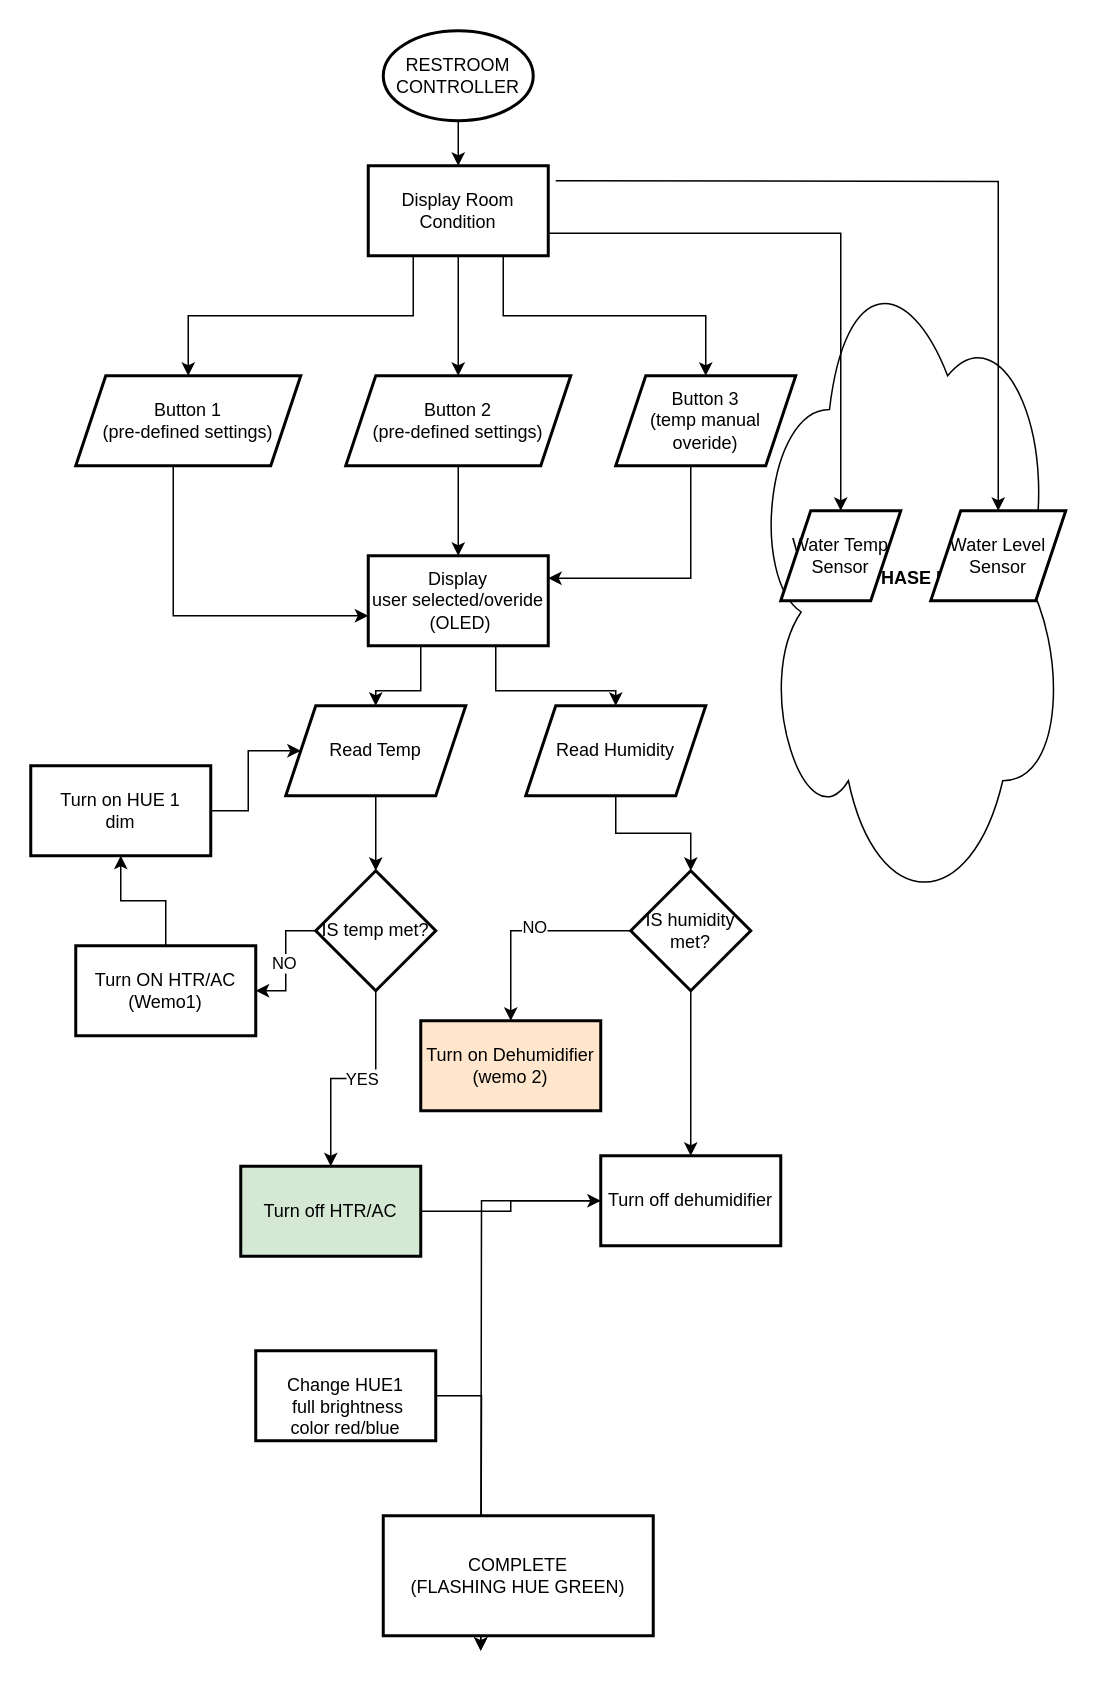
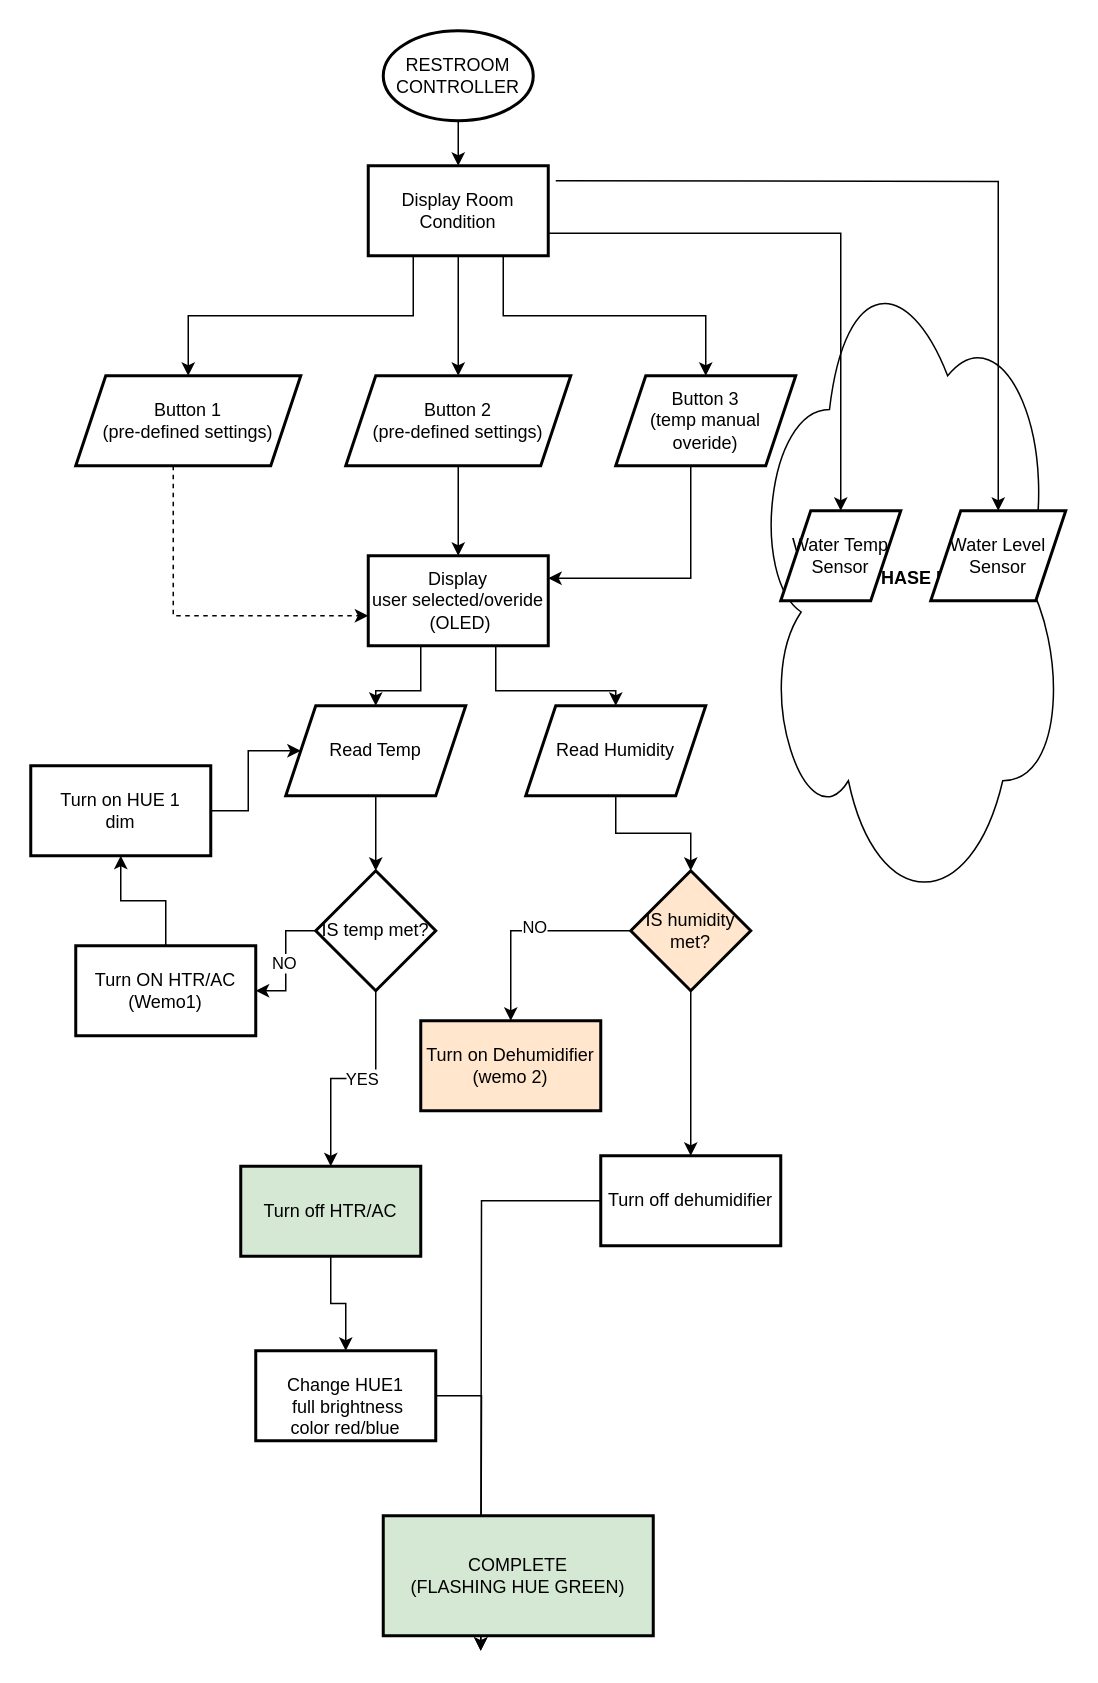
edge "Button 1 (pre-defined settings)" -> "Display user selected/overide (OLED)": style solid -> dashed
node "IS humidity met?": fillcolor #ffffff -> #ffe6cc
edge "Turn off HTR/AC" -> "Turn off dehumidifier": now "Turn off HTR/AC" -> "Change HUE1 full brightness color red/blue"
node "COMPLETE (FLASHING HUE GREEN)": fillcolor #ffffff -> #d5e8d4
